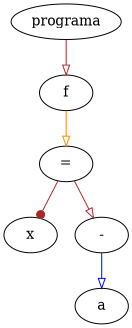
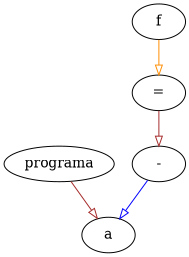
edge "programa" -> "f": now "programa" -> "a"
node "x": removed
